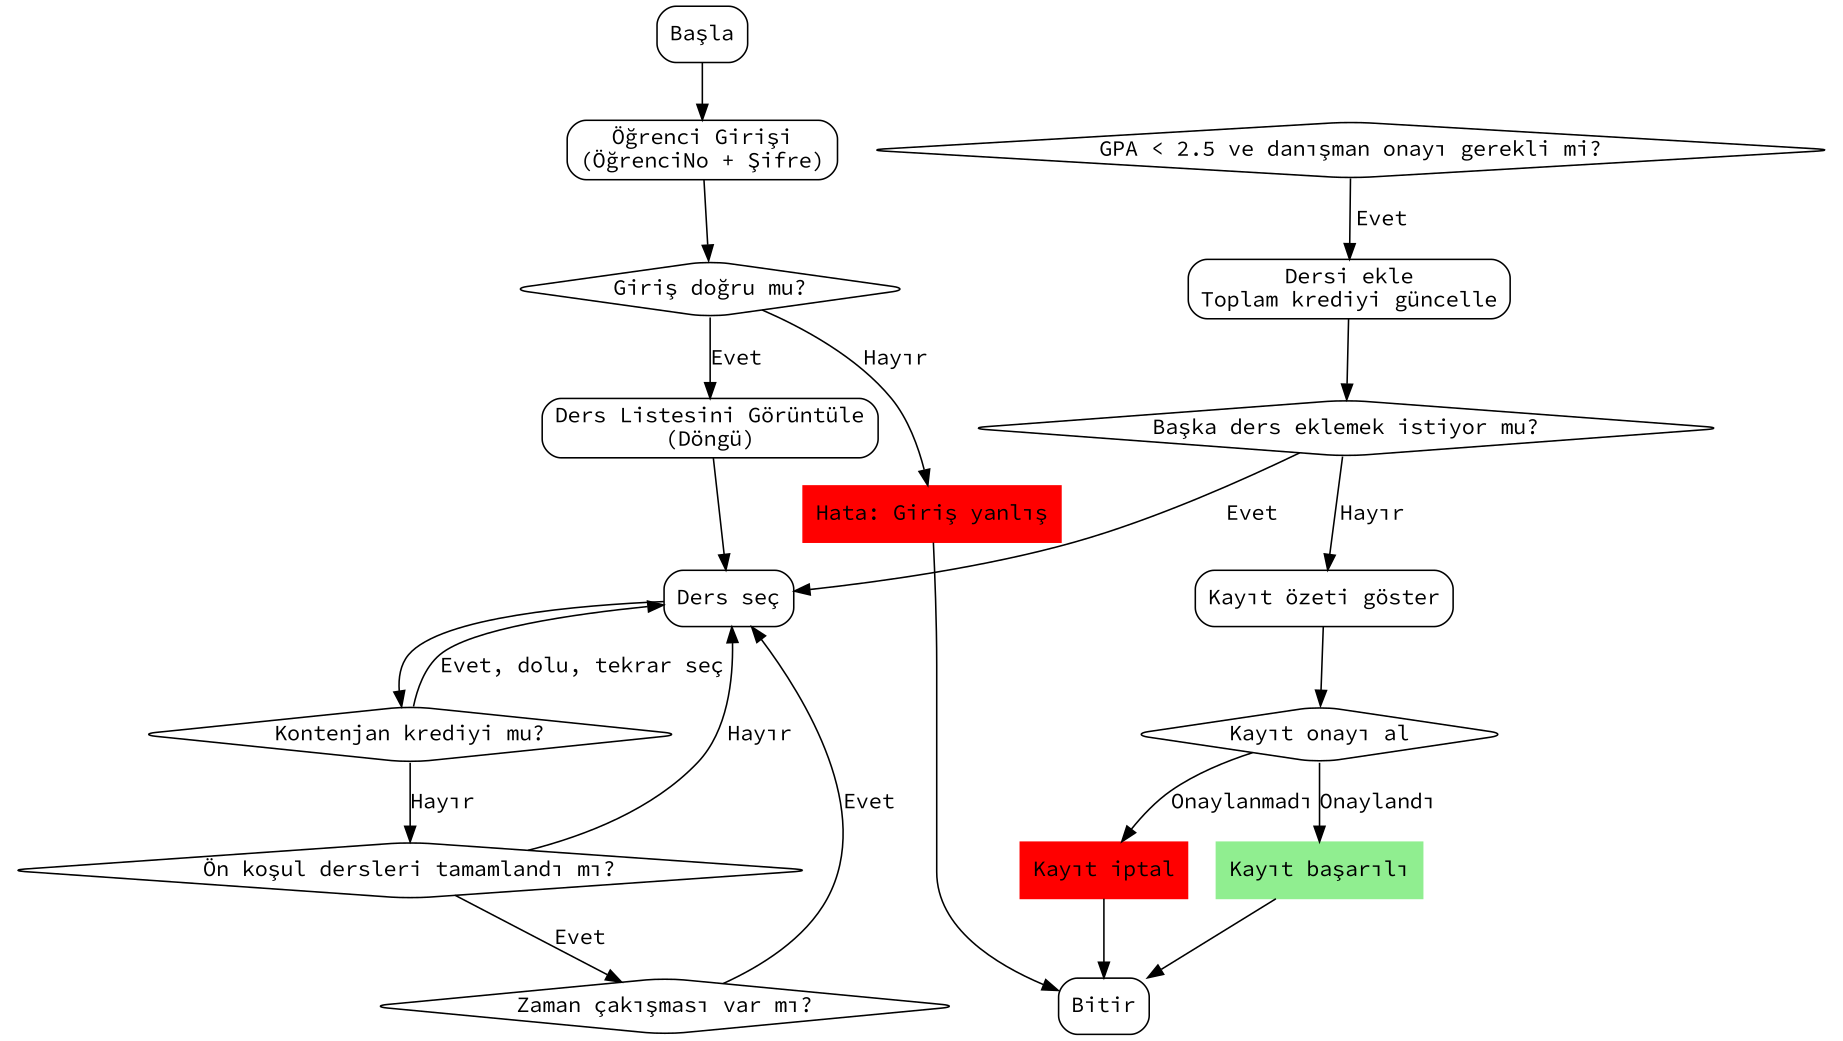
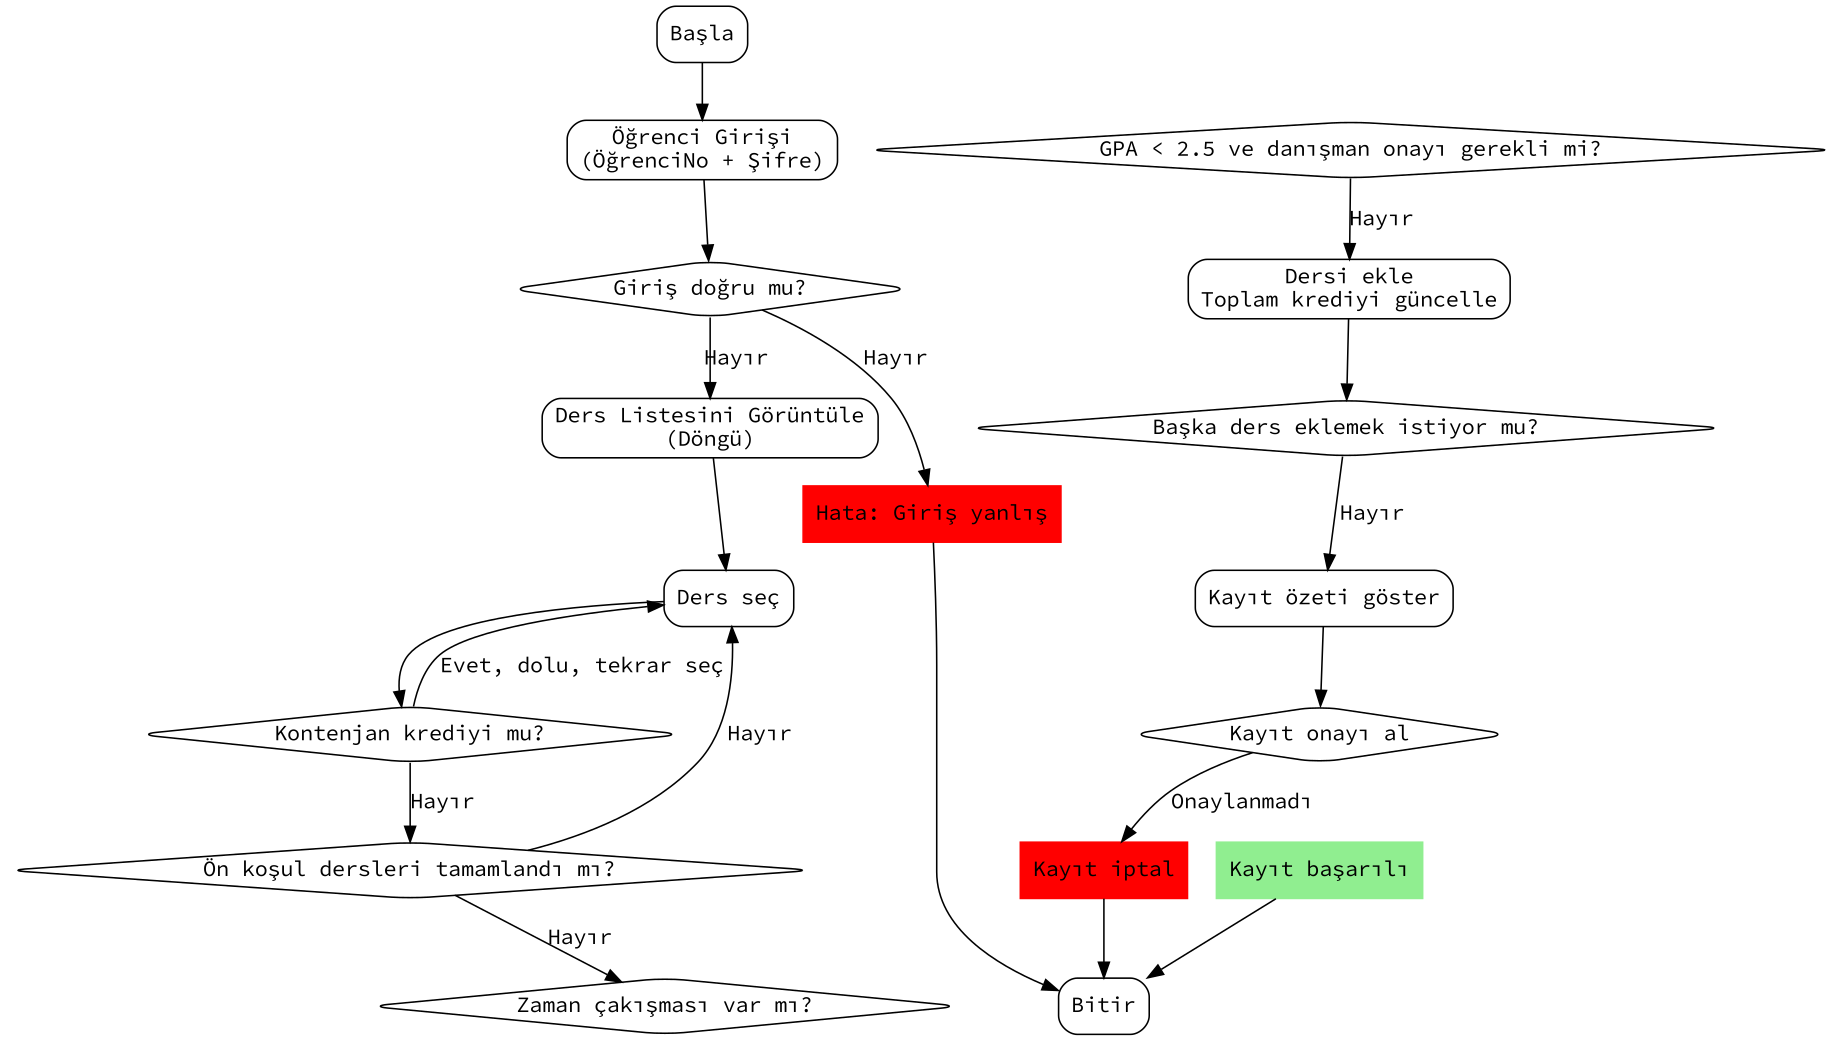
edge "GPA < 2.5 ve danışman onayı gerekli mi?" -> "Dersi ekle Toplam krediyi güncelle": label "Evet" -> "Hayır"
edge "Giriş doğru mu?" -> "Ders Listesini Görüntüle (Döngü)": label "Evet" -> "Hayır"
edge "Başka ders eklemek istiyor mu?" -> "Ders seç": removed, label "Evet"
edge "Kayıt onayı al" -> "Kayıt başarılı": removed, label "Onaylandı"
edge "Zaman çakışması var mı?" -> "Ders seç": removed, label "Evet"
edge "Ön koşul dersleri tamamlandı mı?" -> "Zaman çakışması var mı?": label "Evet" -> "Hayır"
